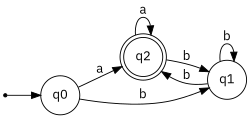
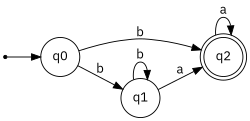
edge "q2" -> "q1": removed, label "b"
edge "q0" -> "q2": label "a" -> "b"
edge "q1" -> "q2": label "b" -> "a"
